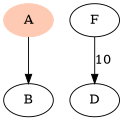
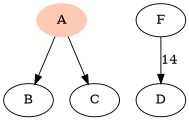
edge "F" -> "D": label "10" -> "14"
node "C": added
